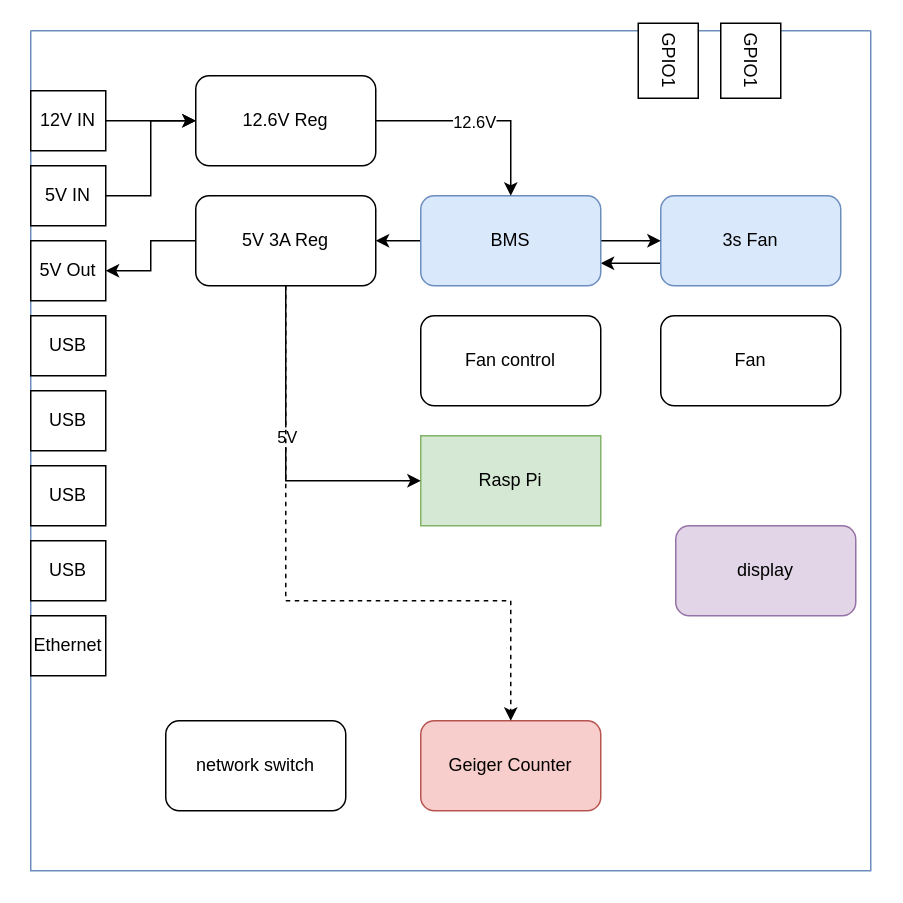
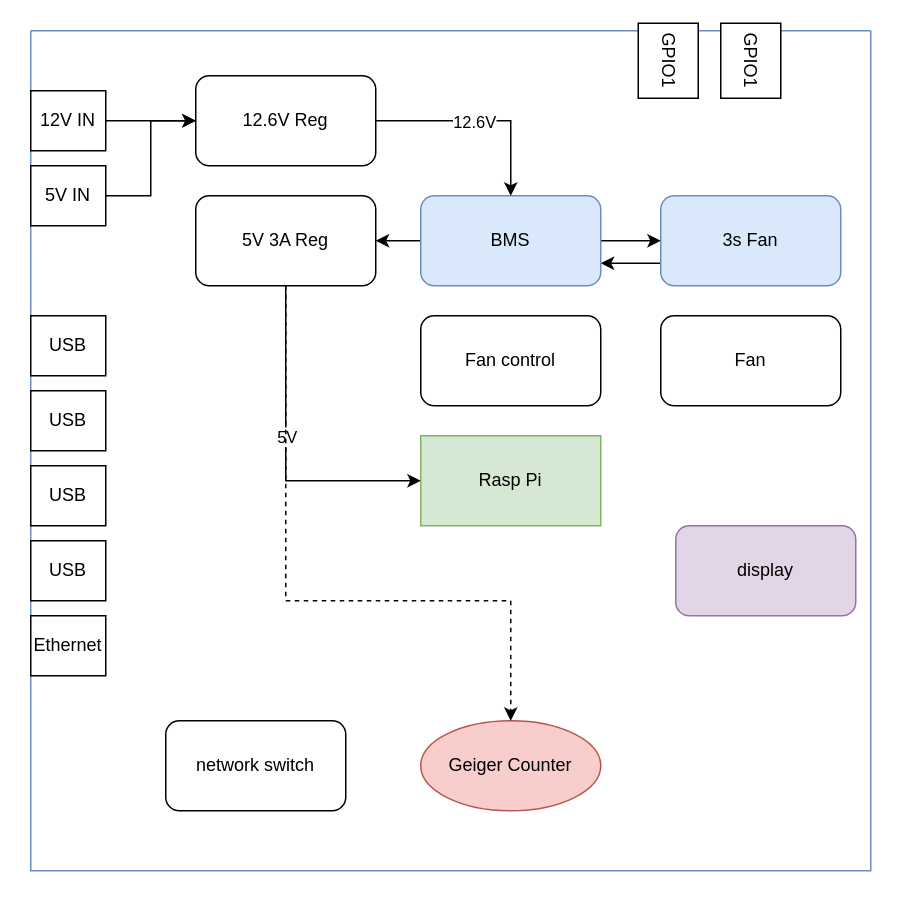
edge "5V 3A Reg" -> "5V Out": removed
node "5V Out": removed
node "Geiger Counter": shape rounded rectangle -> ellipse
